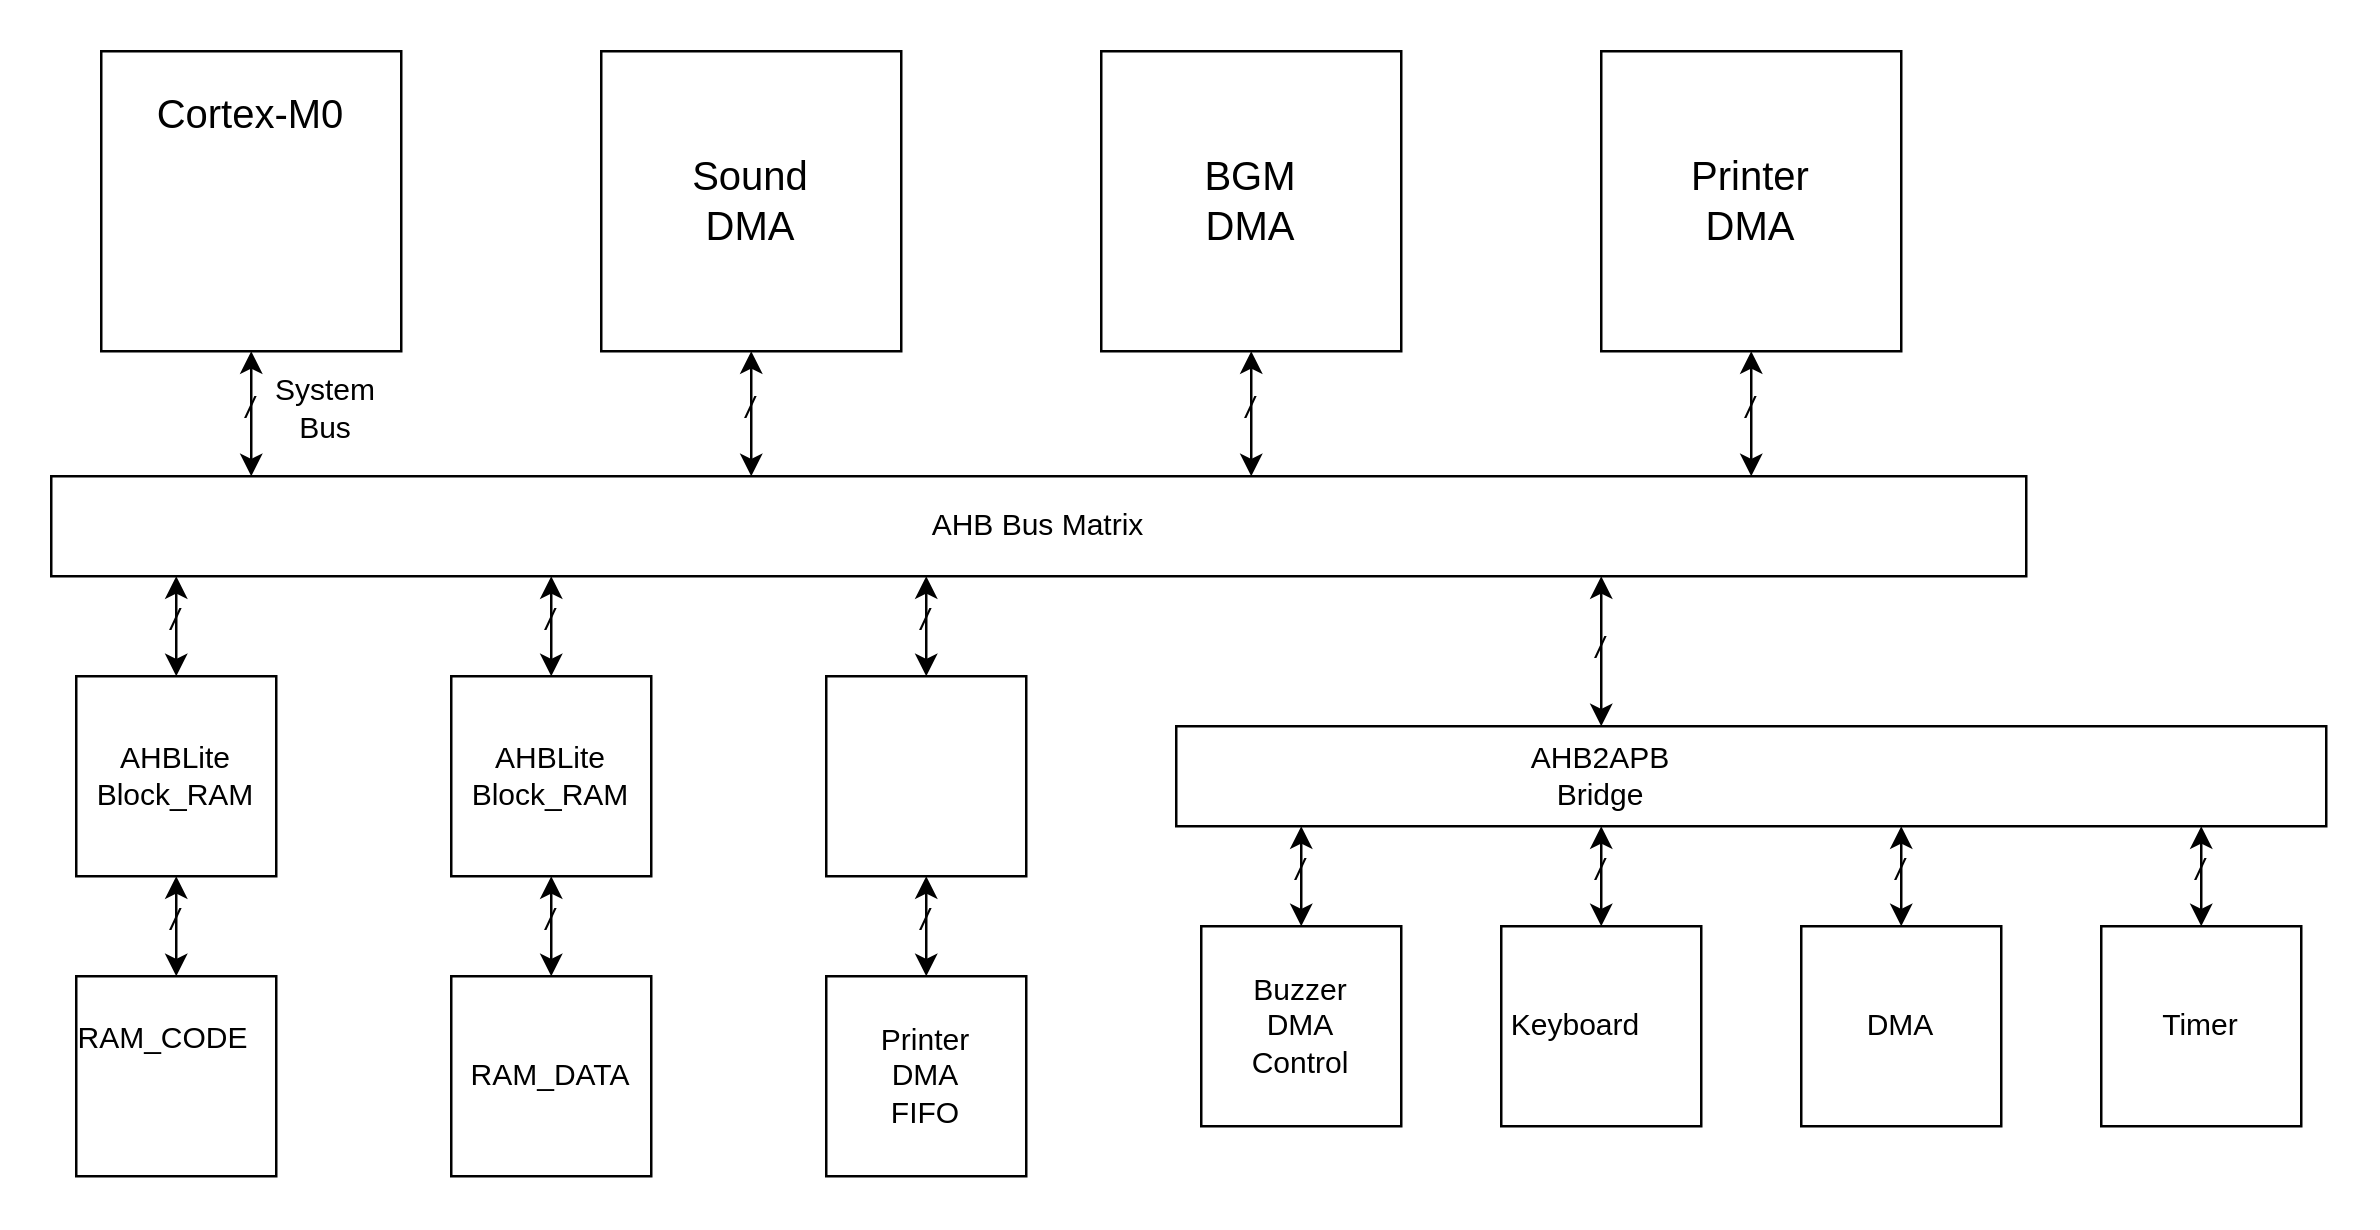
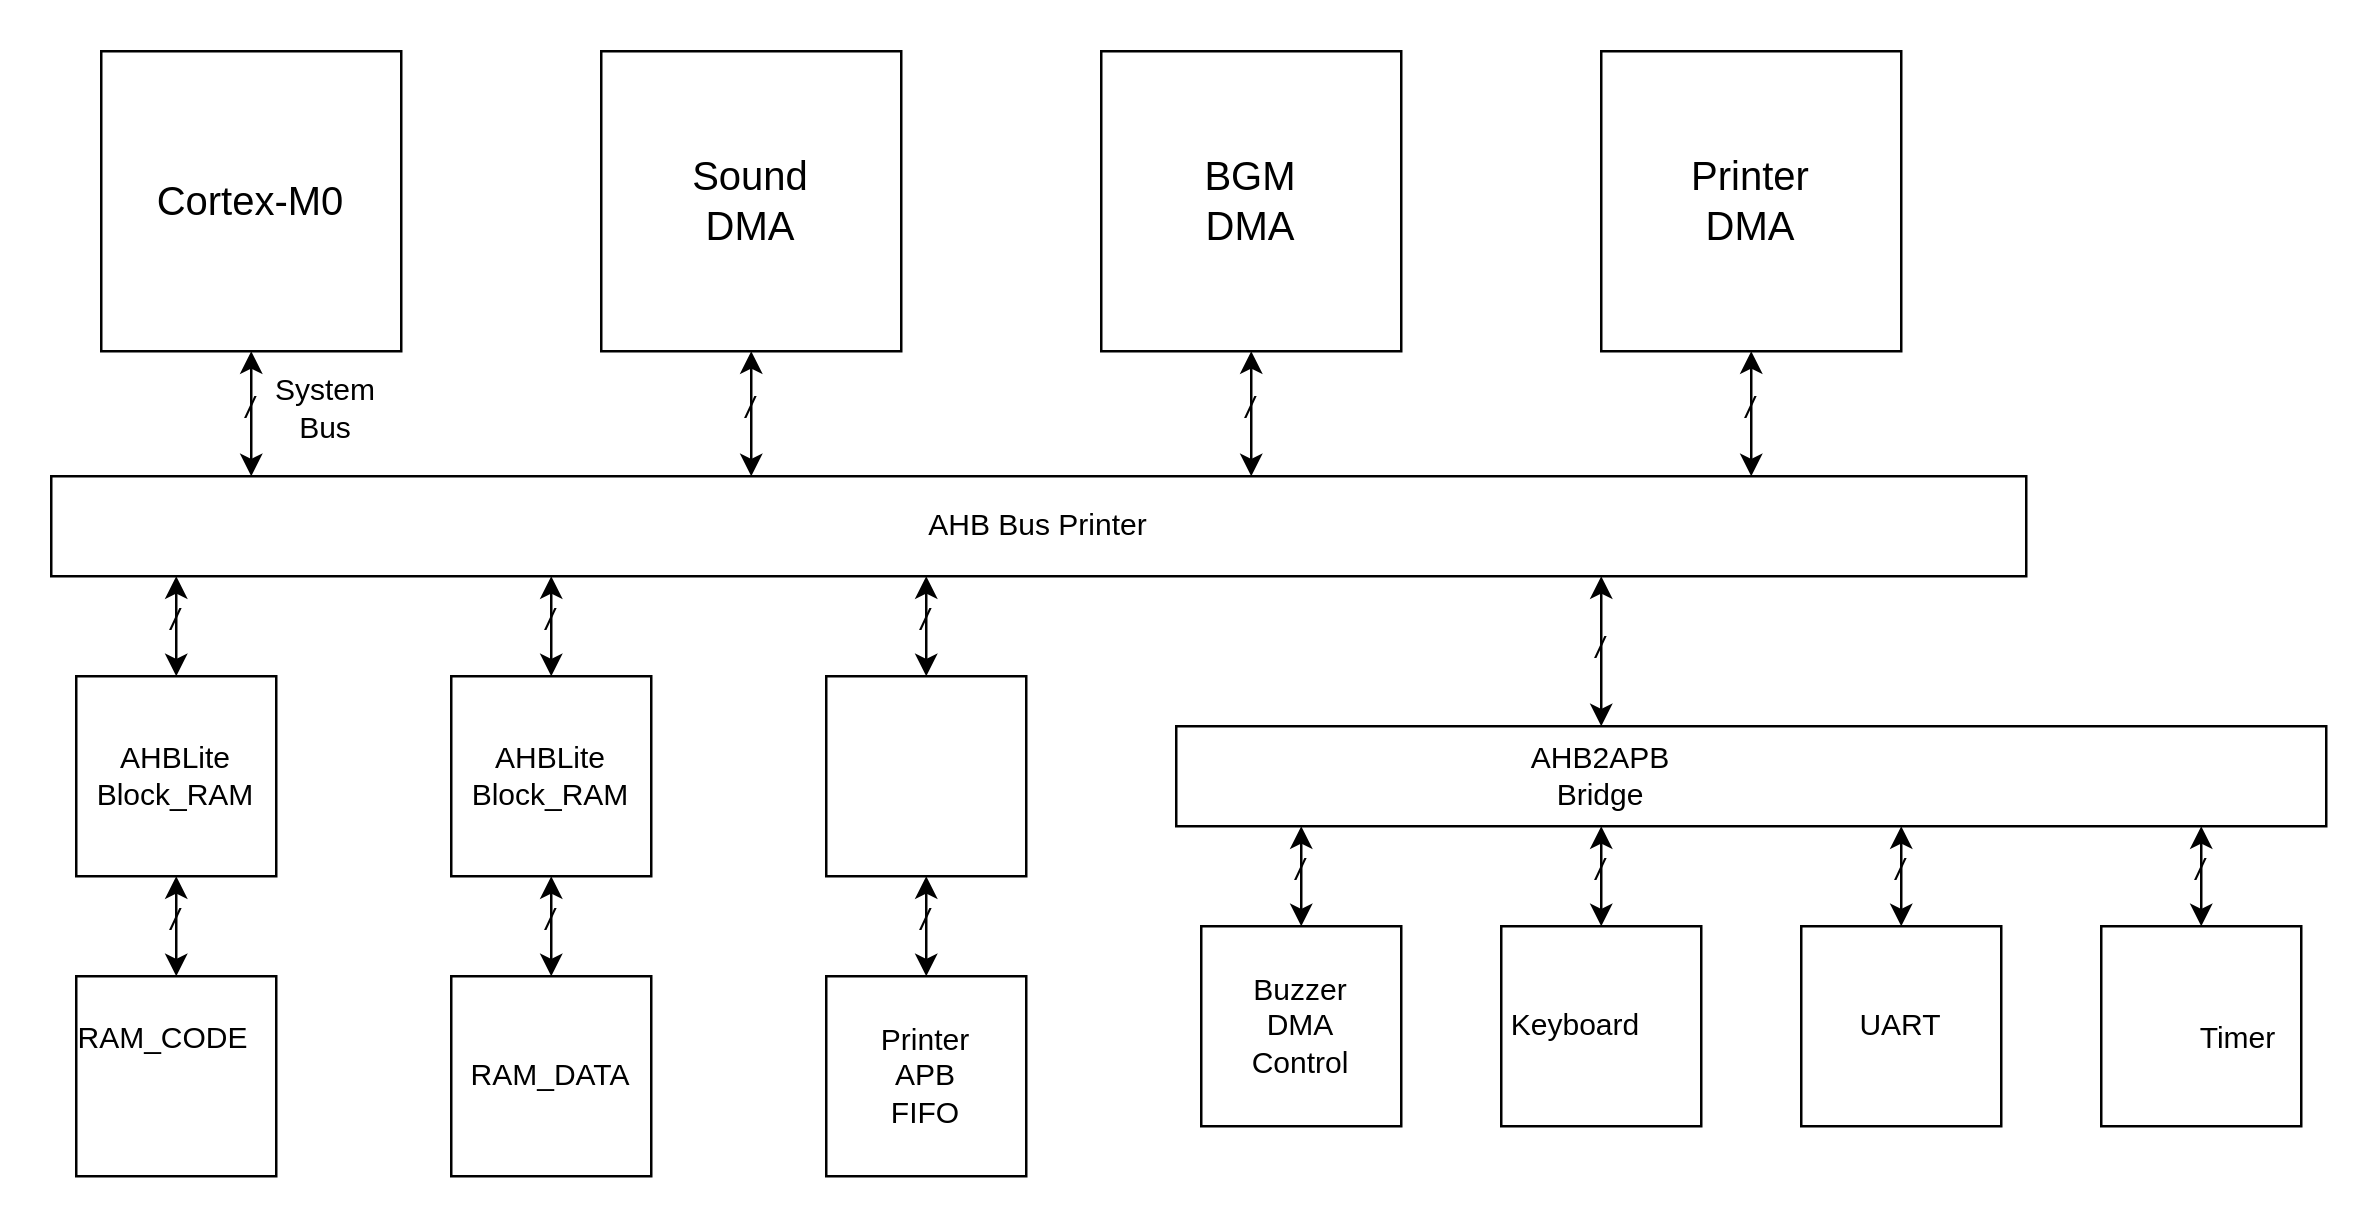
node "Cortex-M0": moved (251, 114) -> (251, 201)
node "AHB Bus Matrix": label "AHB Bus Matrix" -> "AHB Bus Printer"
node "DMA": label "DMA" -> "UART"
node "Timer": moved (2201, 1026) -> (2239, 1039)
node "Printer DMA FIFO": label "Printer DMA FIFO" -> "Printer APB FIFO"
